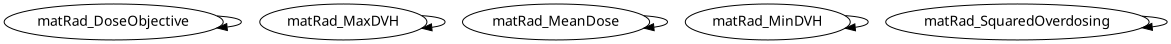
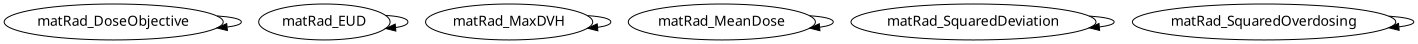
node "matRad_EUD": added
node "matRad_MinDVH": removed
node "matRad_SquaredDeviation": added
